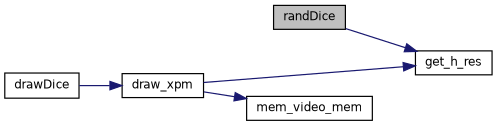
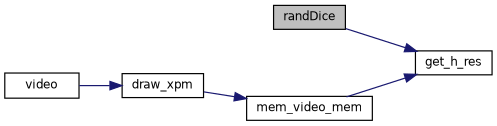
edge "draw_xpm" -> "get_h_res": now "mem_video_mem" -> "get_h_res"
node "drawDice": label "drawDice" -> "video"
